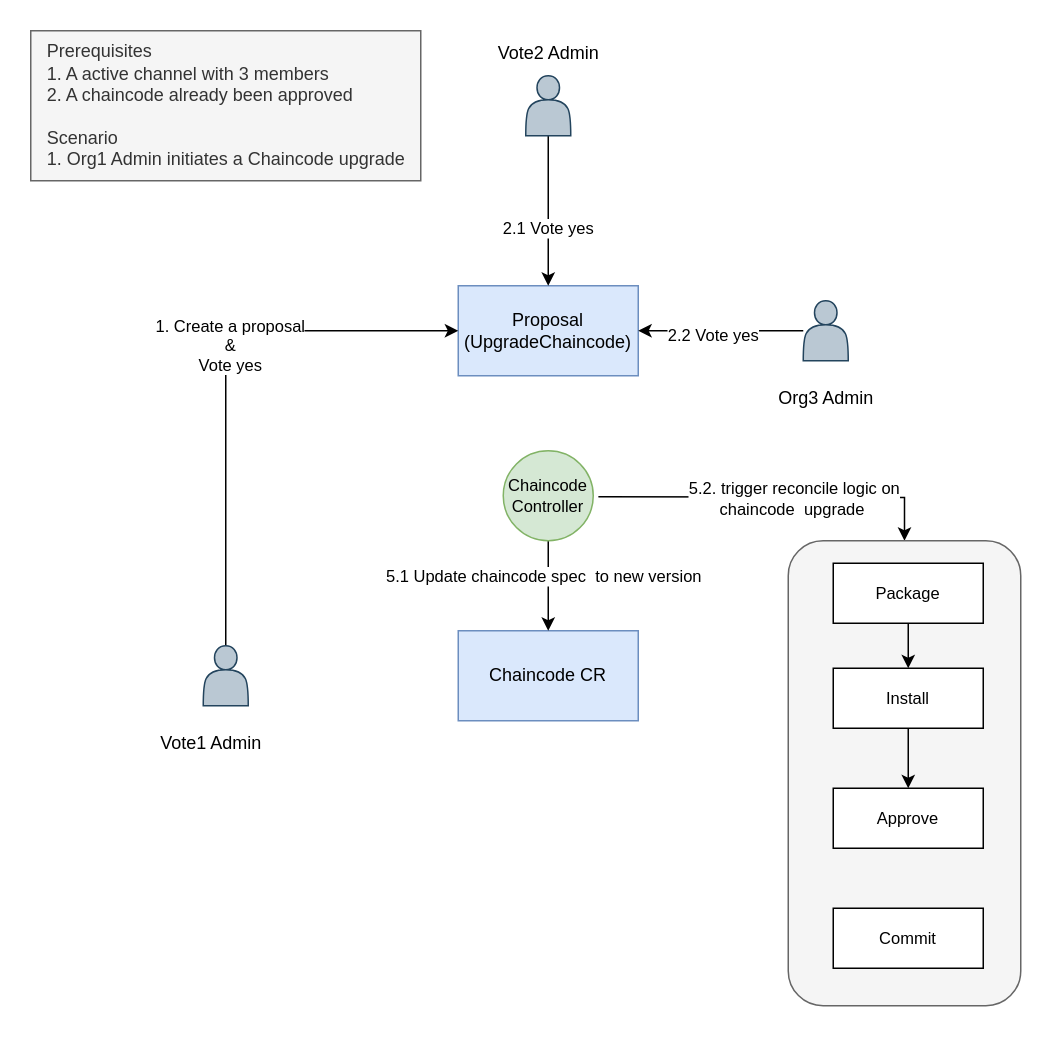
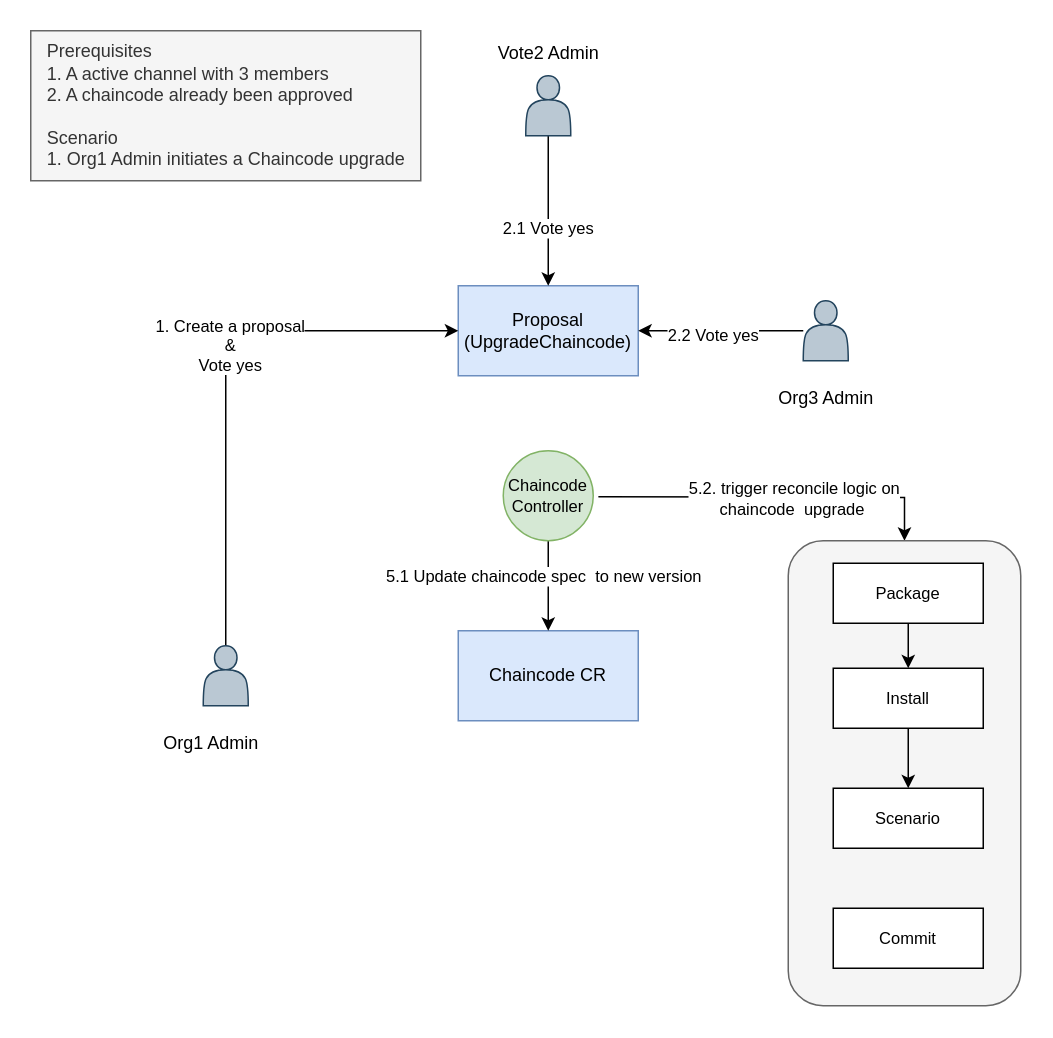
node "Vote1 Admin": label "Vote1 Admin" -> "Org1 Admin"
node "Approve": label "Approve" -> "Scenario"
